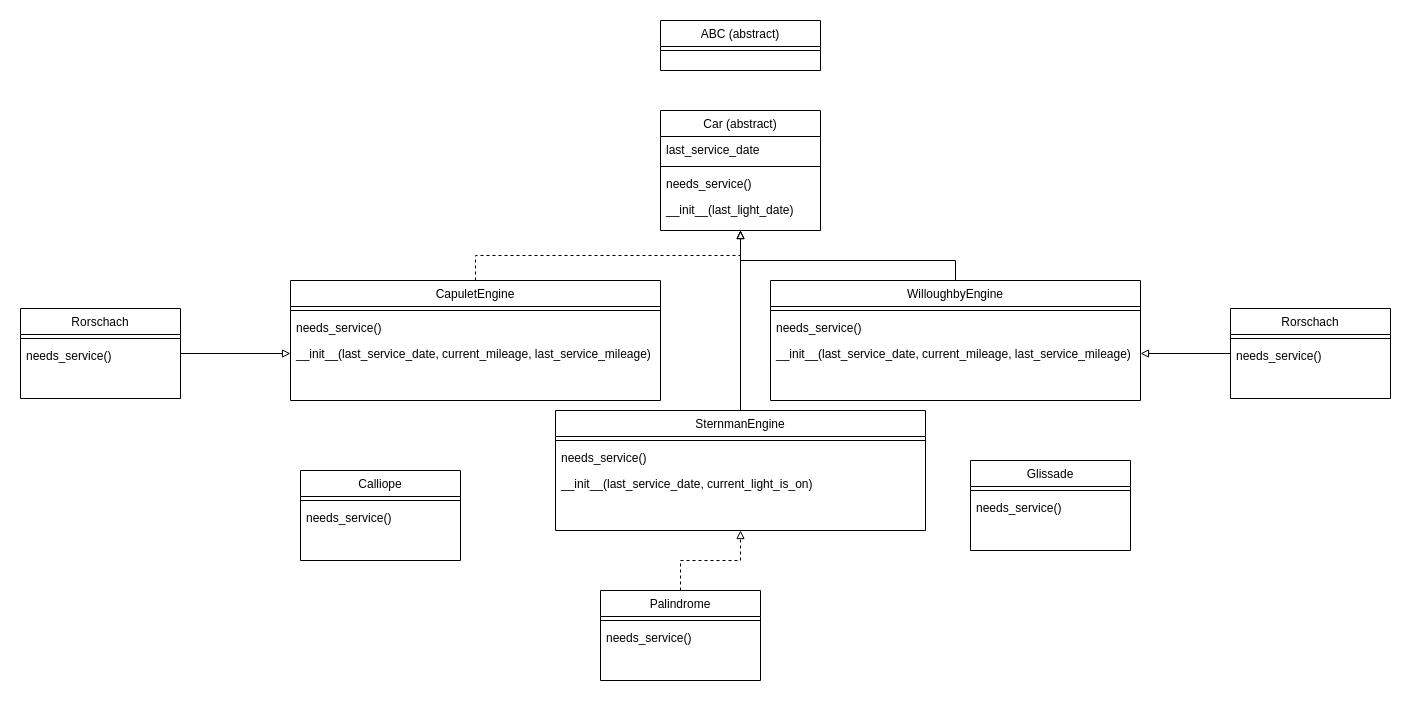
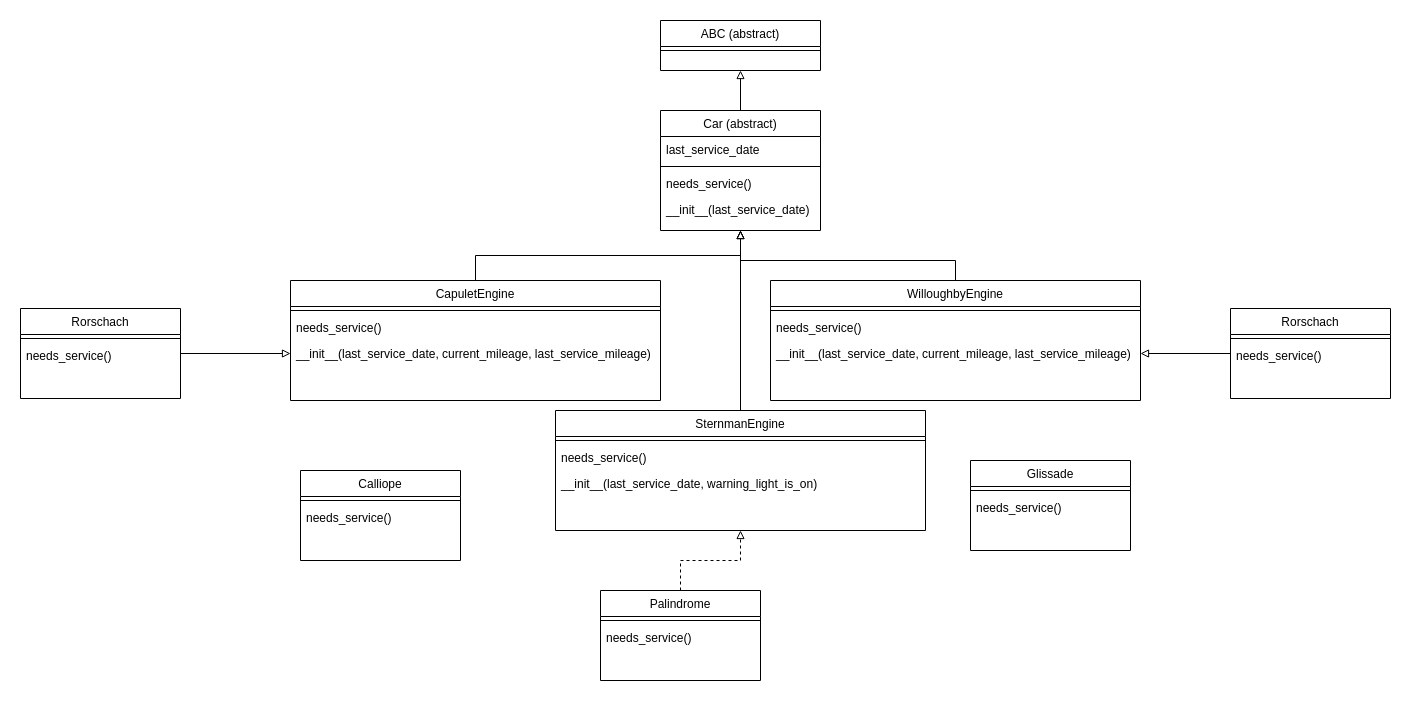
edge "Car (abstract)" -> "ABC (abstract)": added
node "__init__(last_light_date)": label "__init__(last_light_date)" -> "__init__(last_service_date)"
edge "CapuletEngine" -> "Car (abstract)": style dashed -> solid
node "__init__(last_service_date, current_light_is_on)": label "__init__(last_service_date, current_light_is_on)" -> "__init__(last_service_date, warning_light_is_on)"
